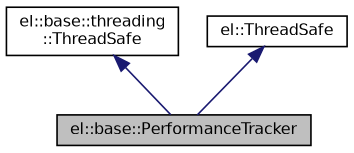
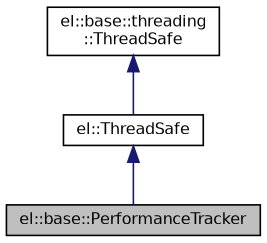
edge "el::base::PerformanceTracker" -> "el::base::threading ::ThreadSafe": now "el::ThreadSafe" -> "el::base::threading ::ThreadSafe"
